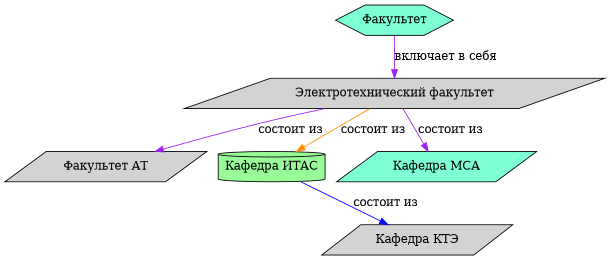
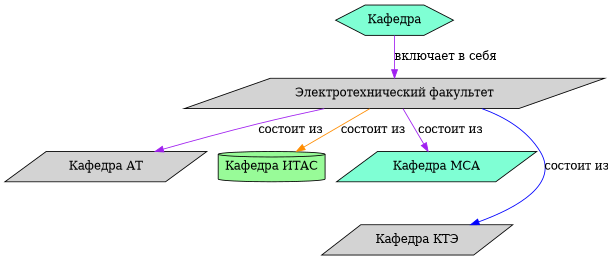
node "Факультет": label "Факультет" -> "Кафедра"
node "Факультет АТ": label "Факультет АТ" -> "Кафедра АТ"
edge "Кафедра ИТАС" -> "Кафедра КТЭ": now "Электротехнический факультет" -> "Кафедра КТЭ"
